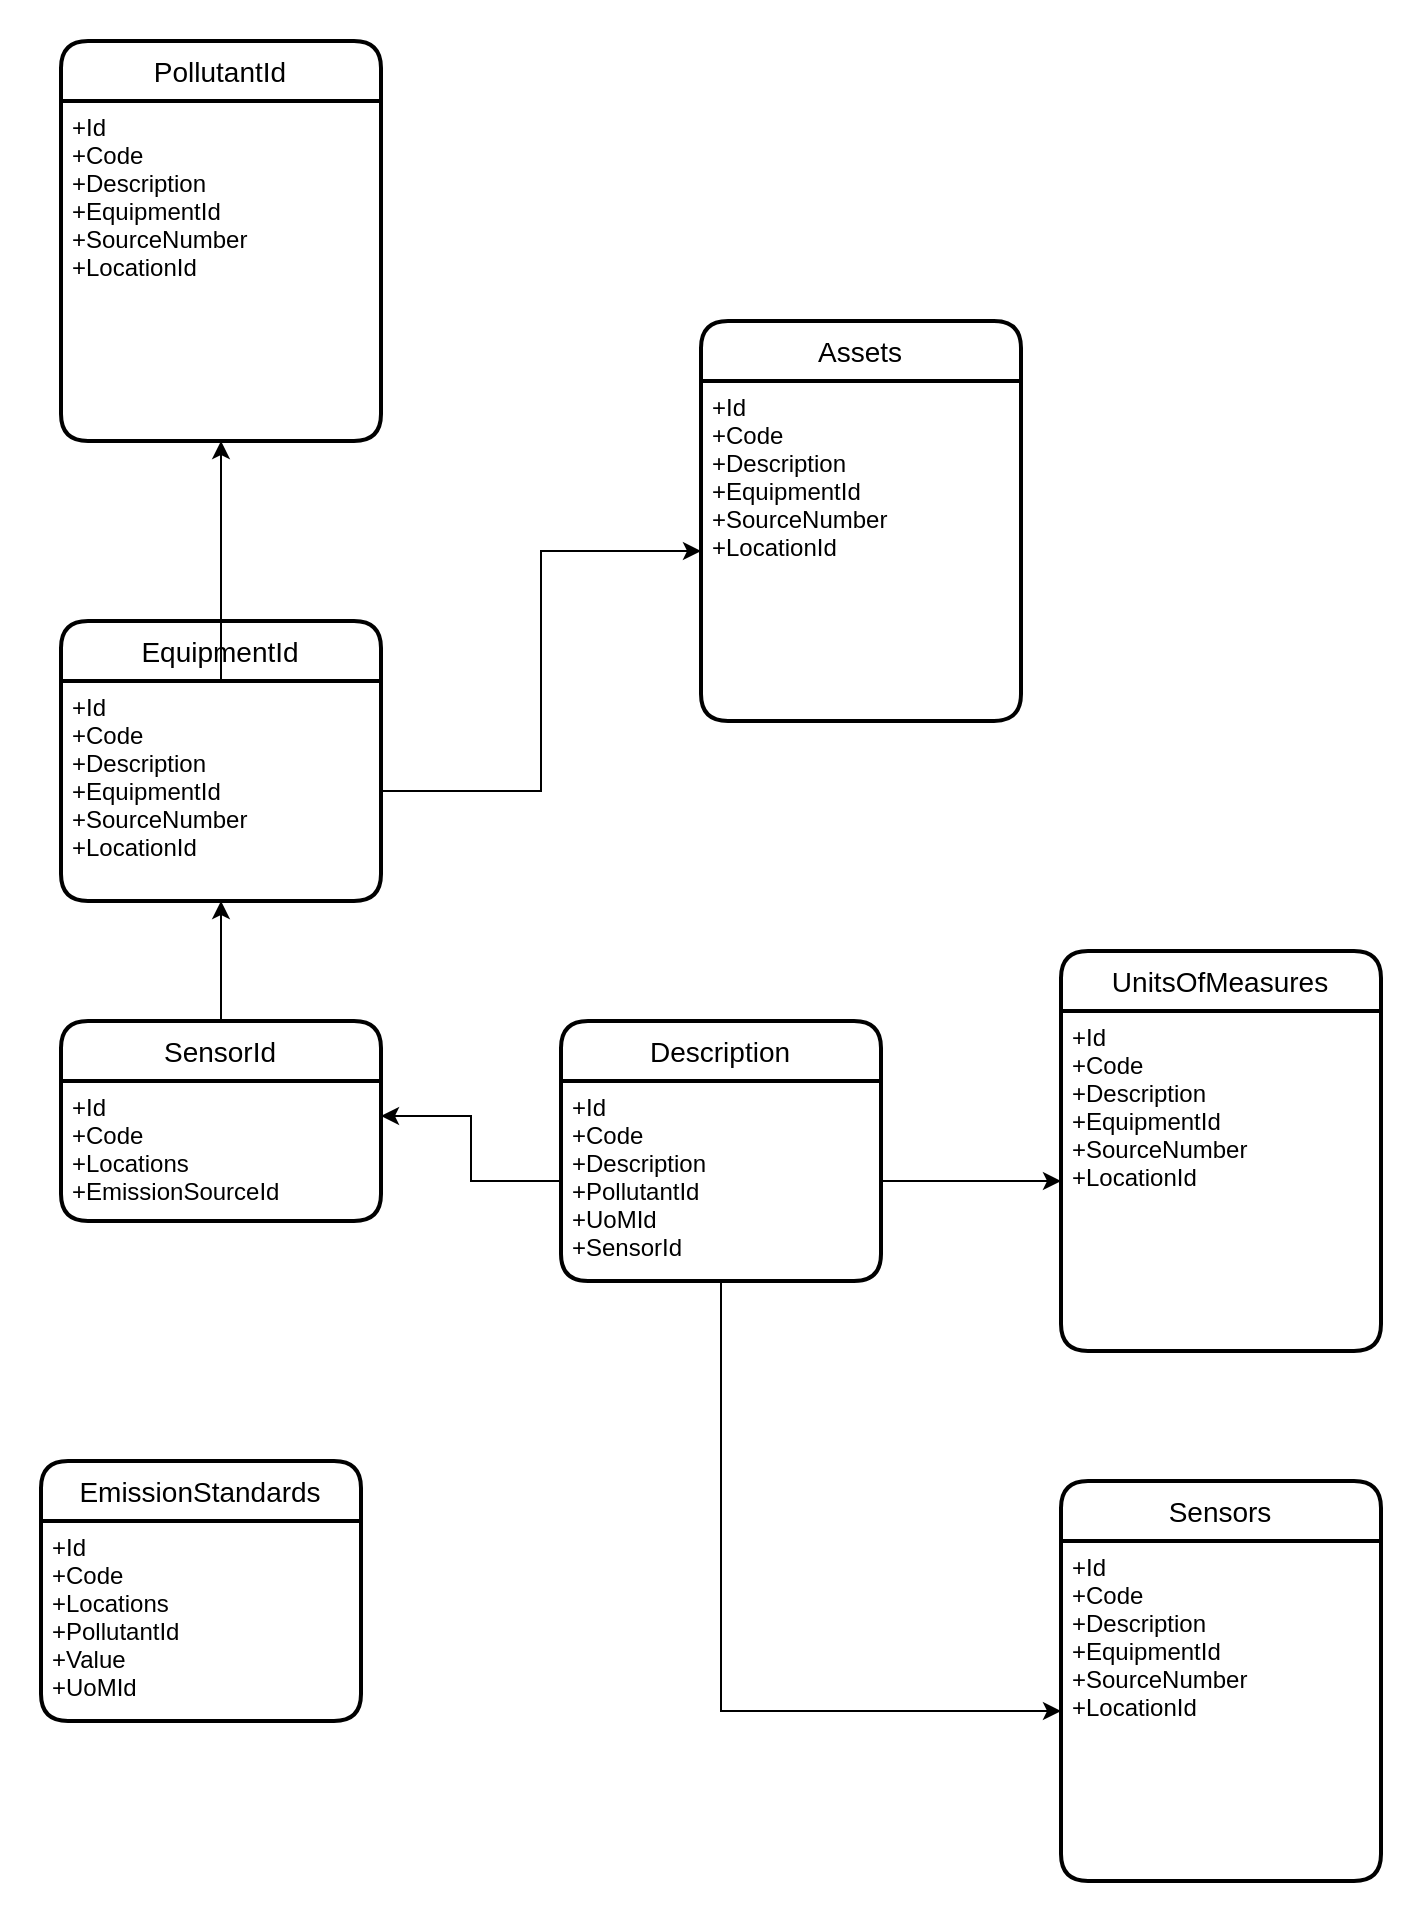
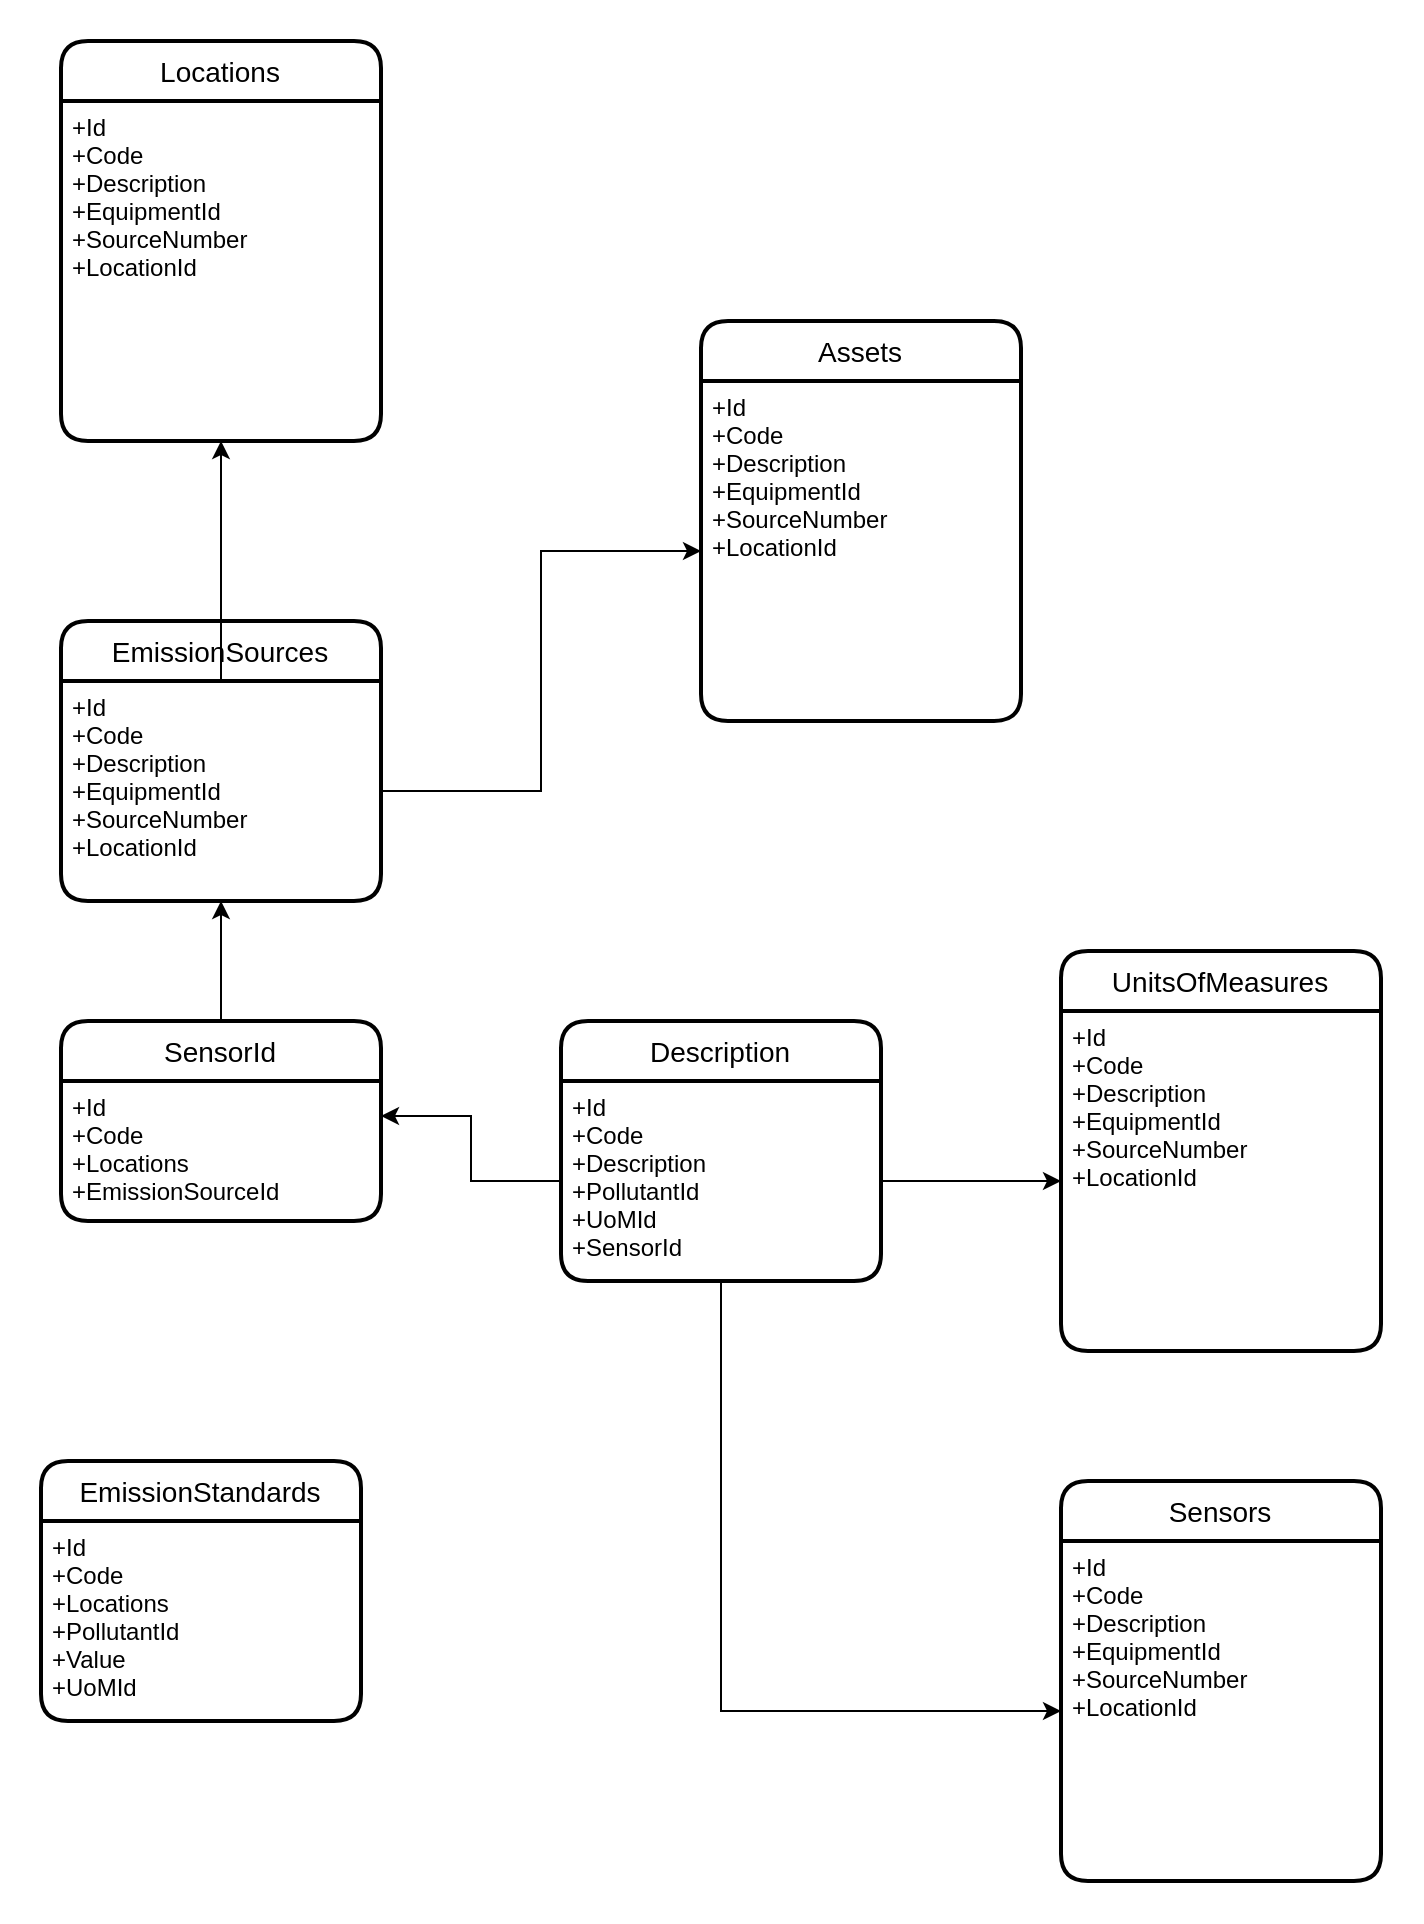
node "PollutantId": label "PollutantId" -> "Locations"
node "EquipmentId": label "EquipmentId" -> "EmissionSources"
